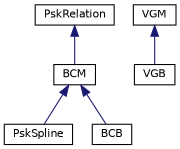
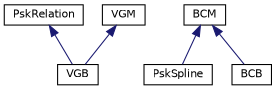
edge "BCM" -> "PskRelation": now "VGB" -> "PskRelation"
